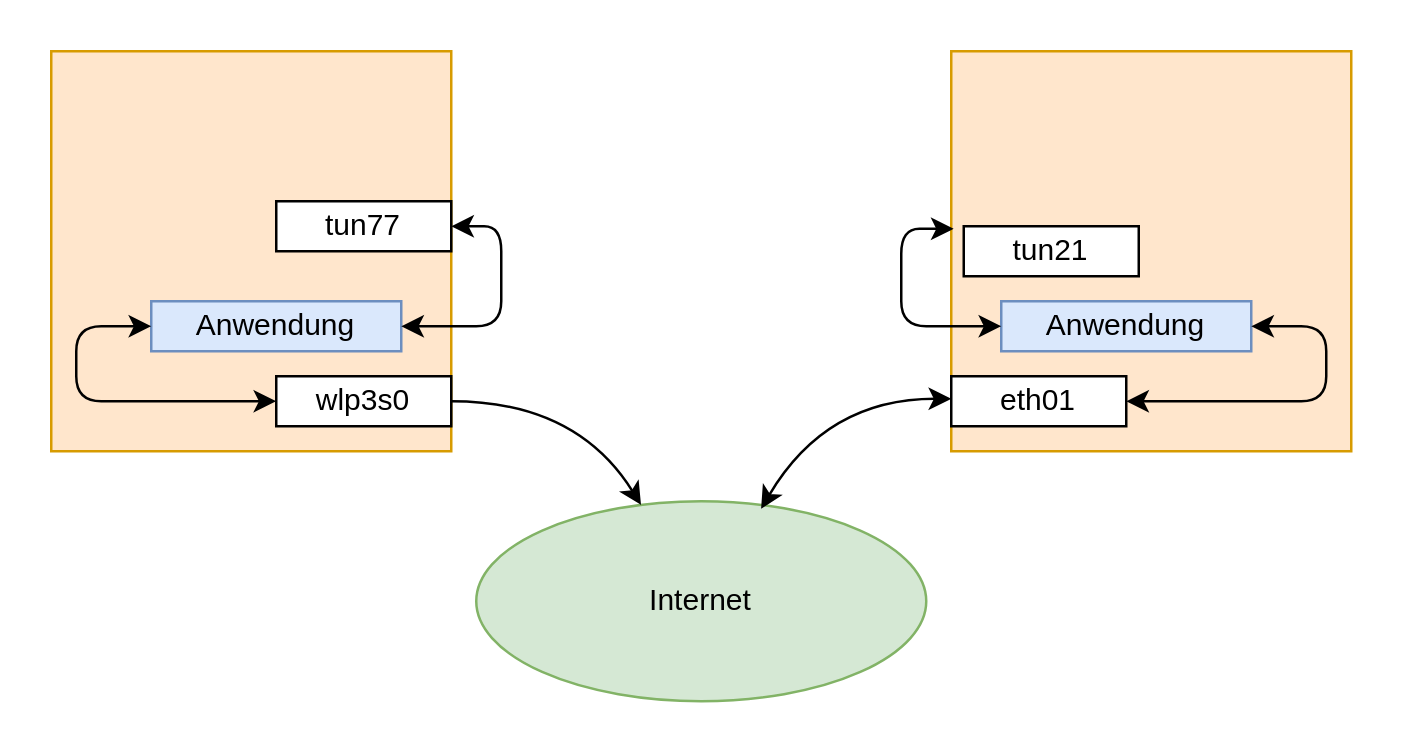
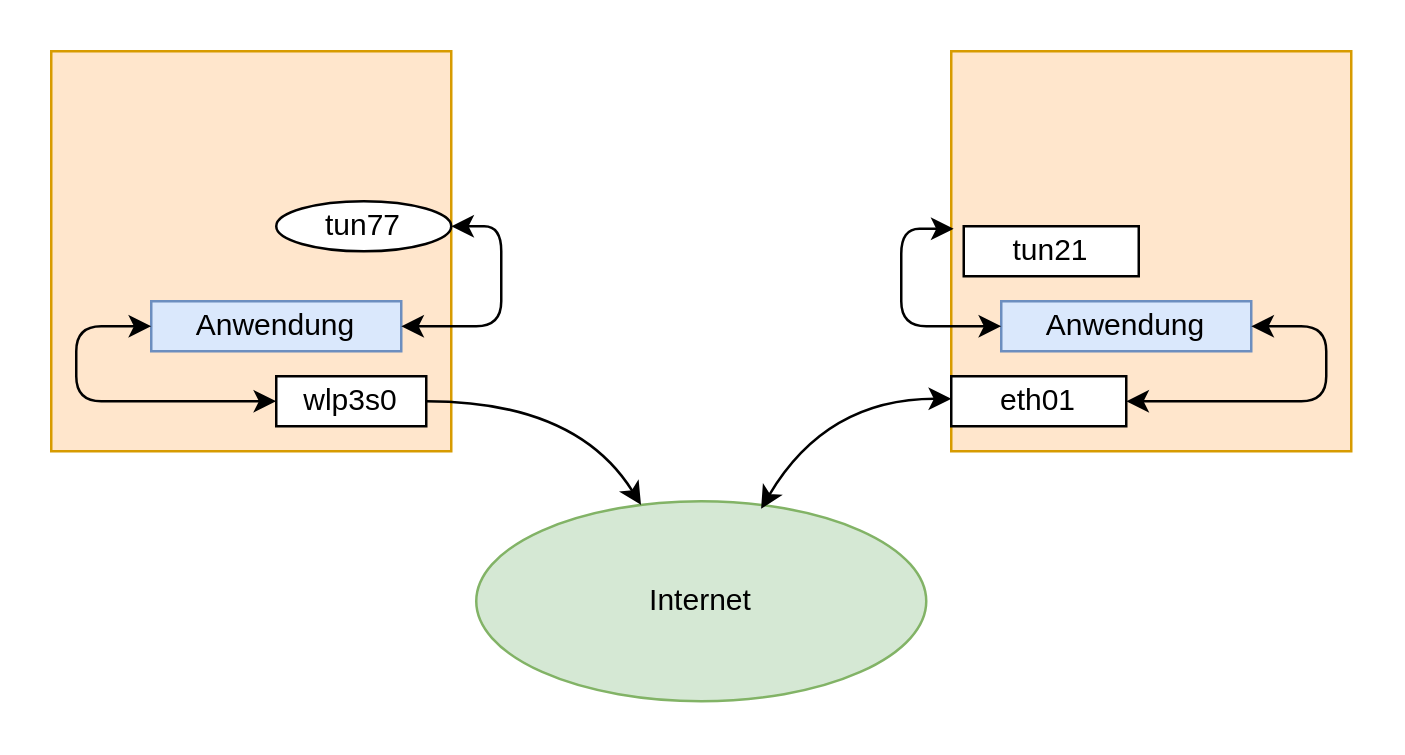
node "tun77": shape rectangle -> ellipse
node "wlp3s0": size 175x50 -> 150x50
